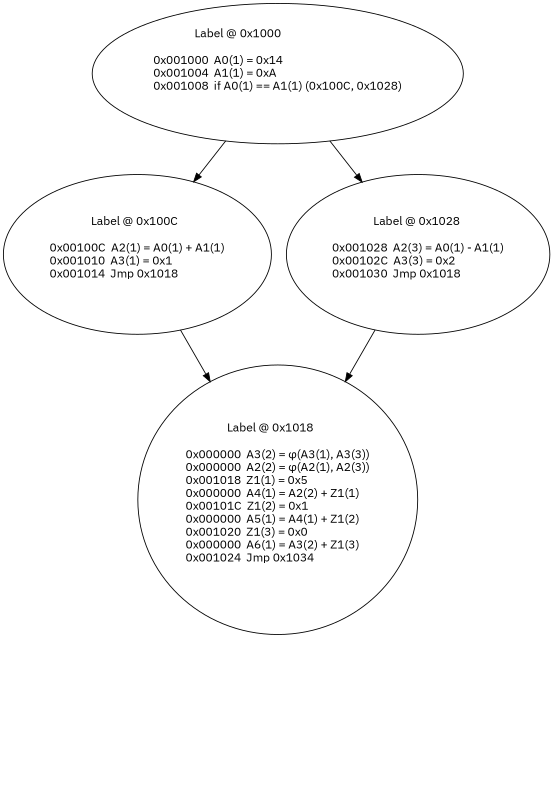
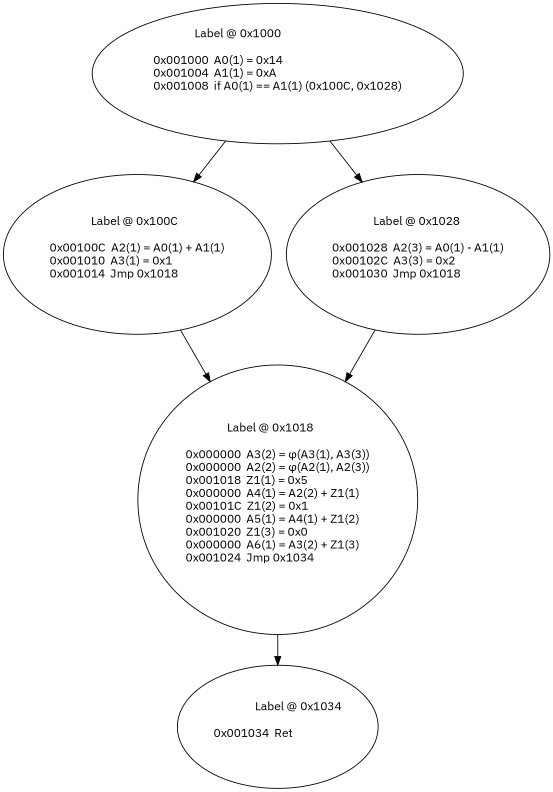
node "Label @ 0x1034 0x001034  Ret": added
